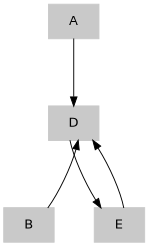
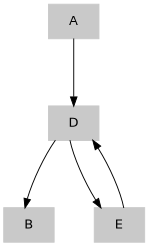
edge "B" -> "D": reversed
